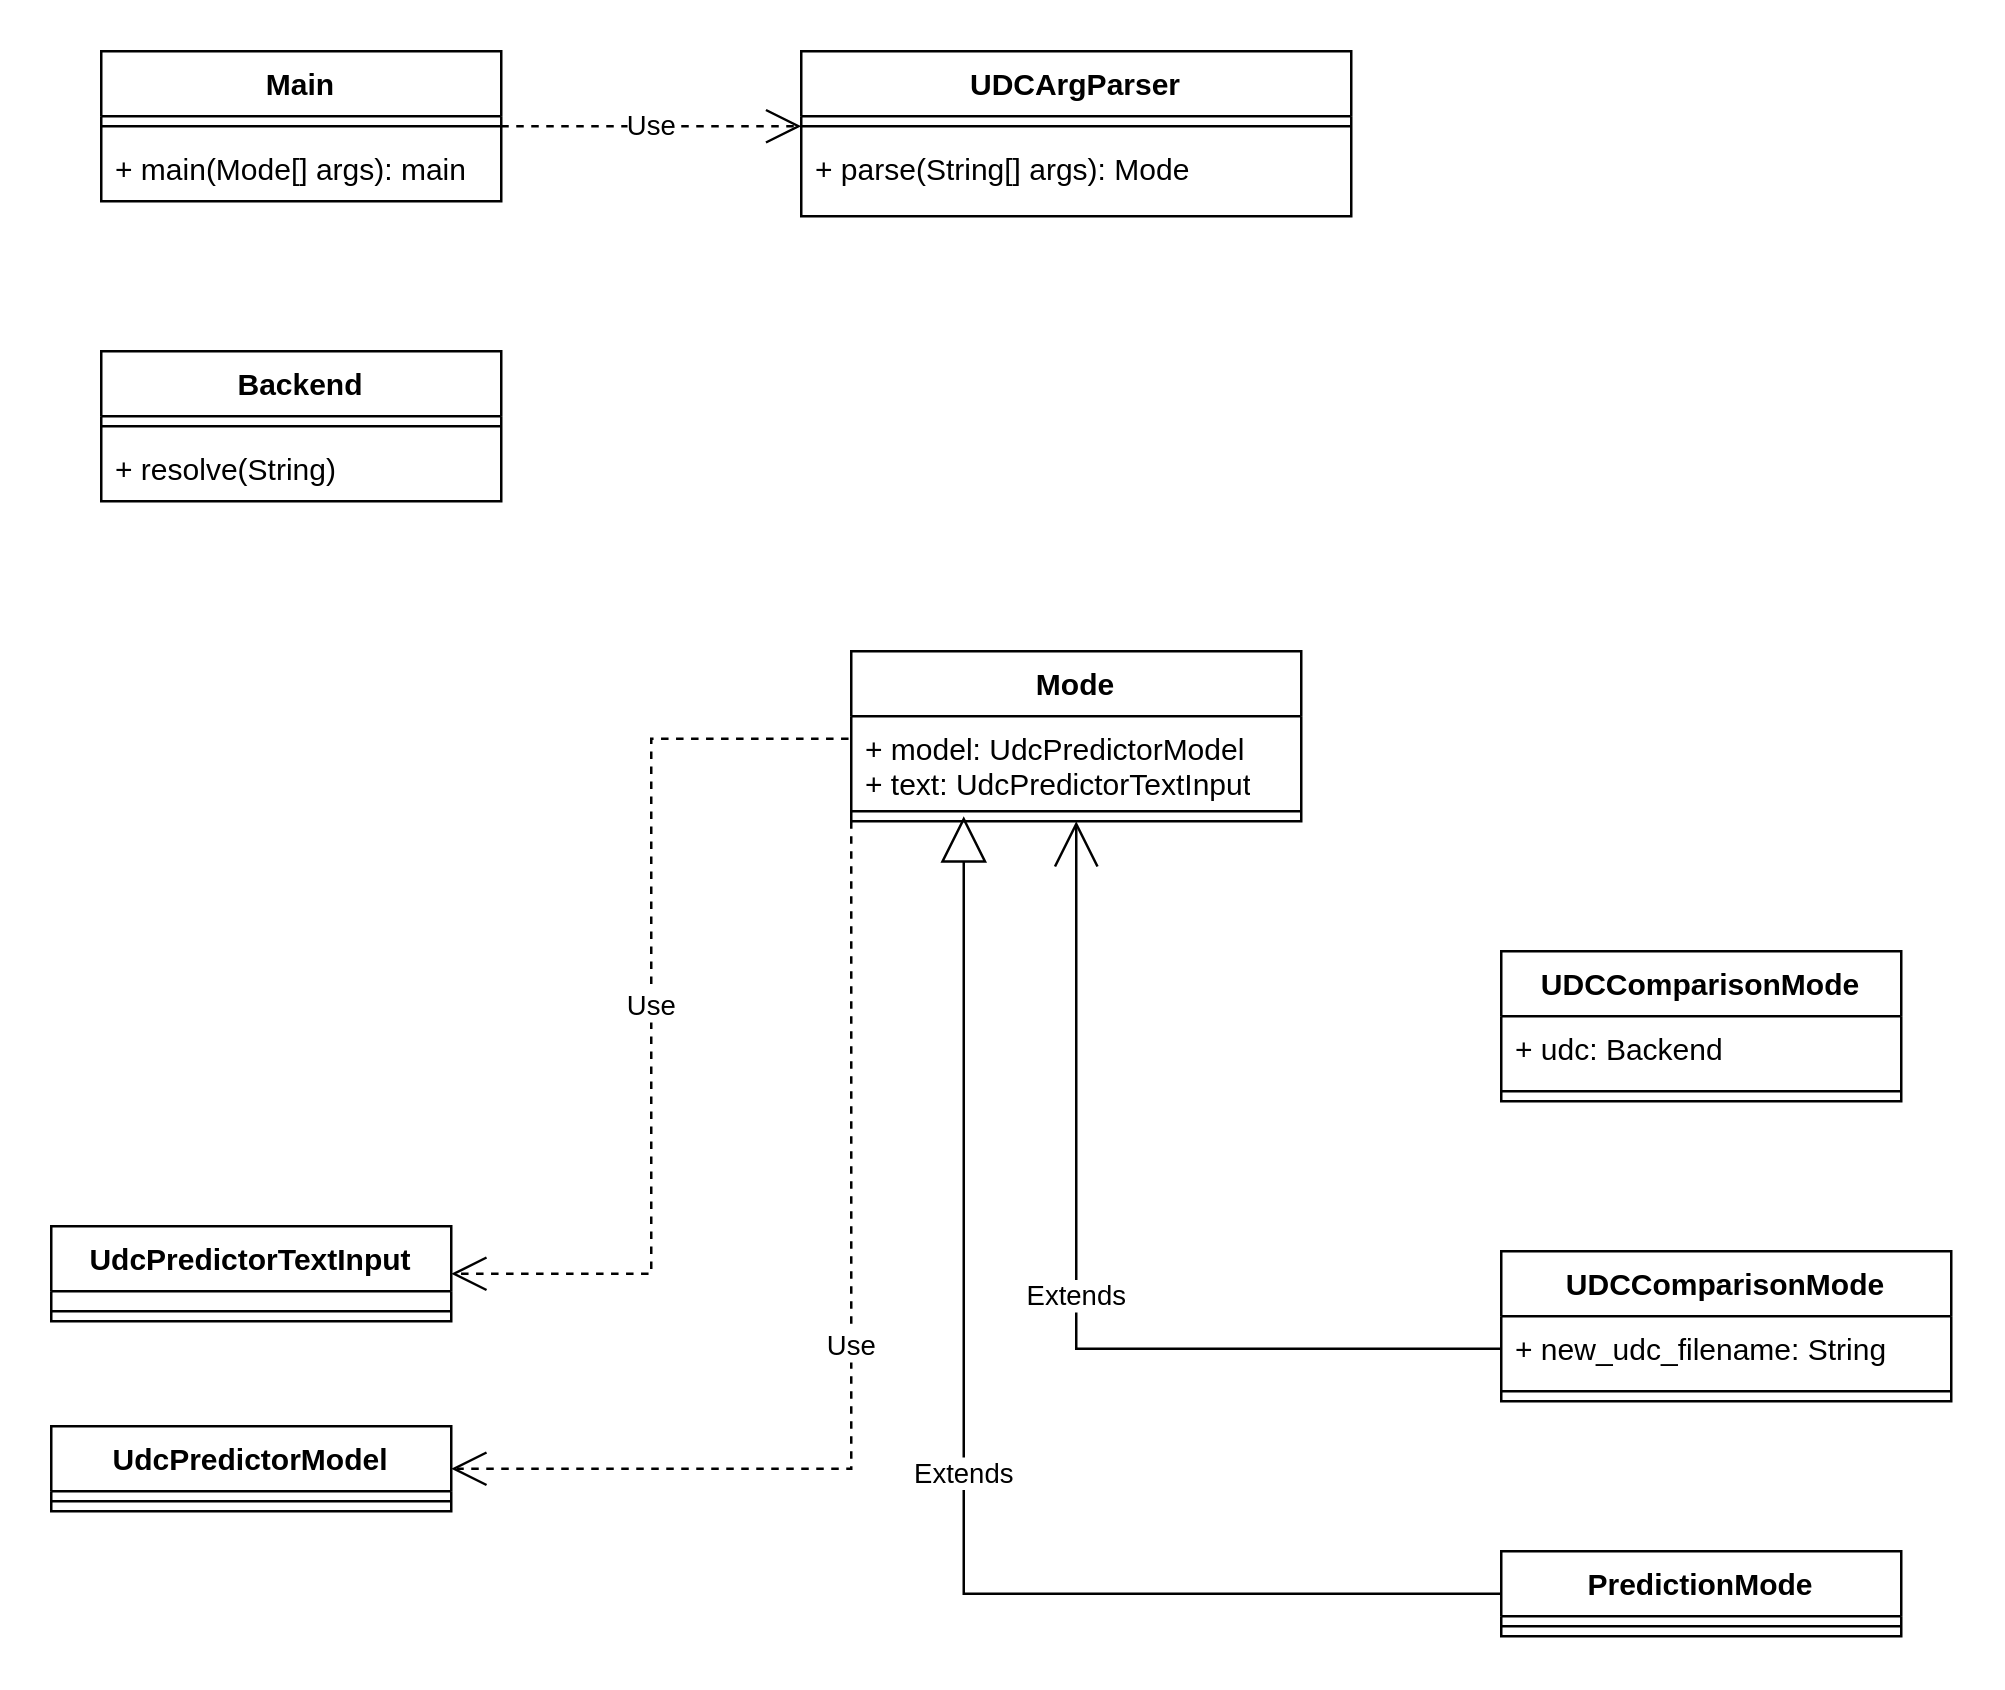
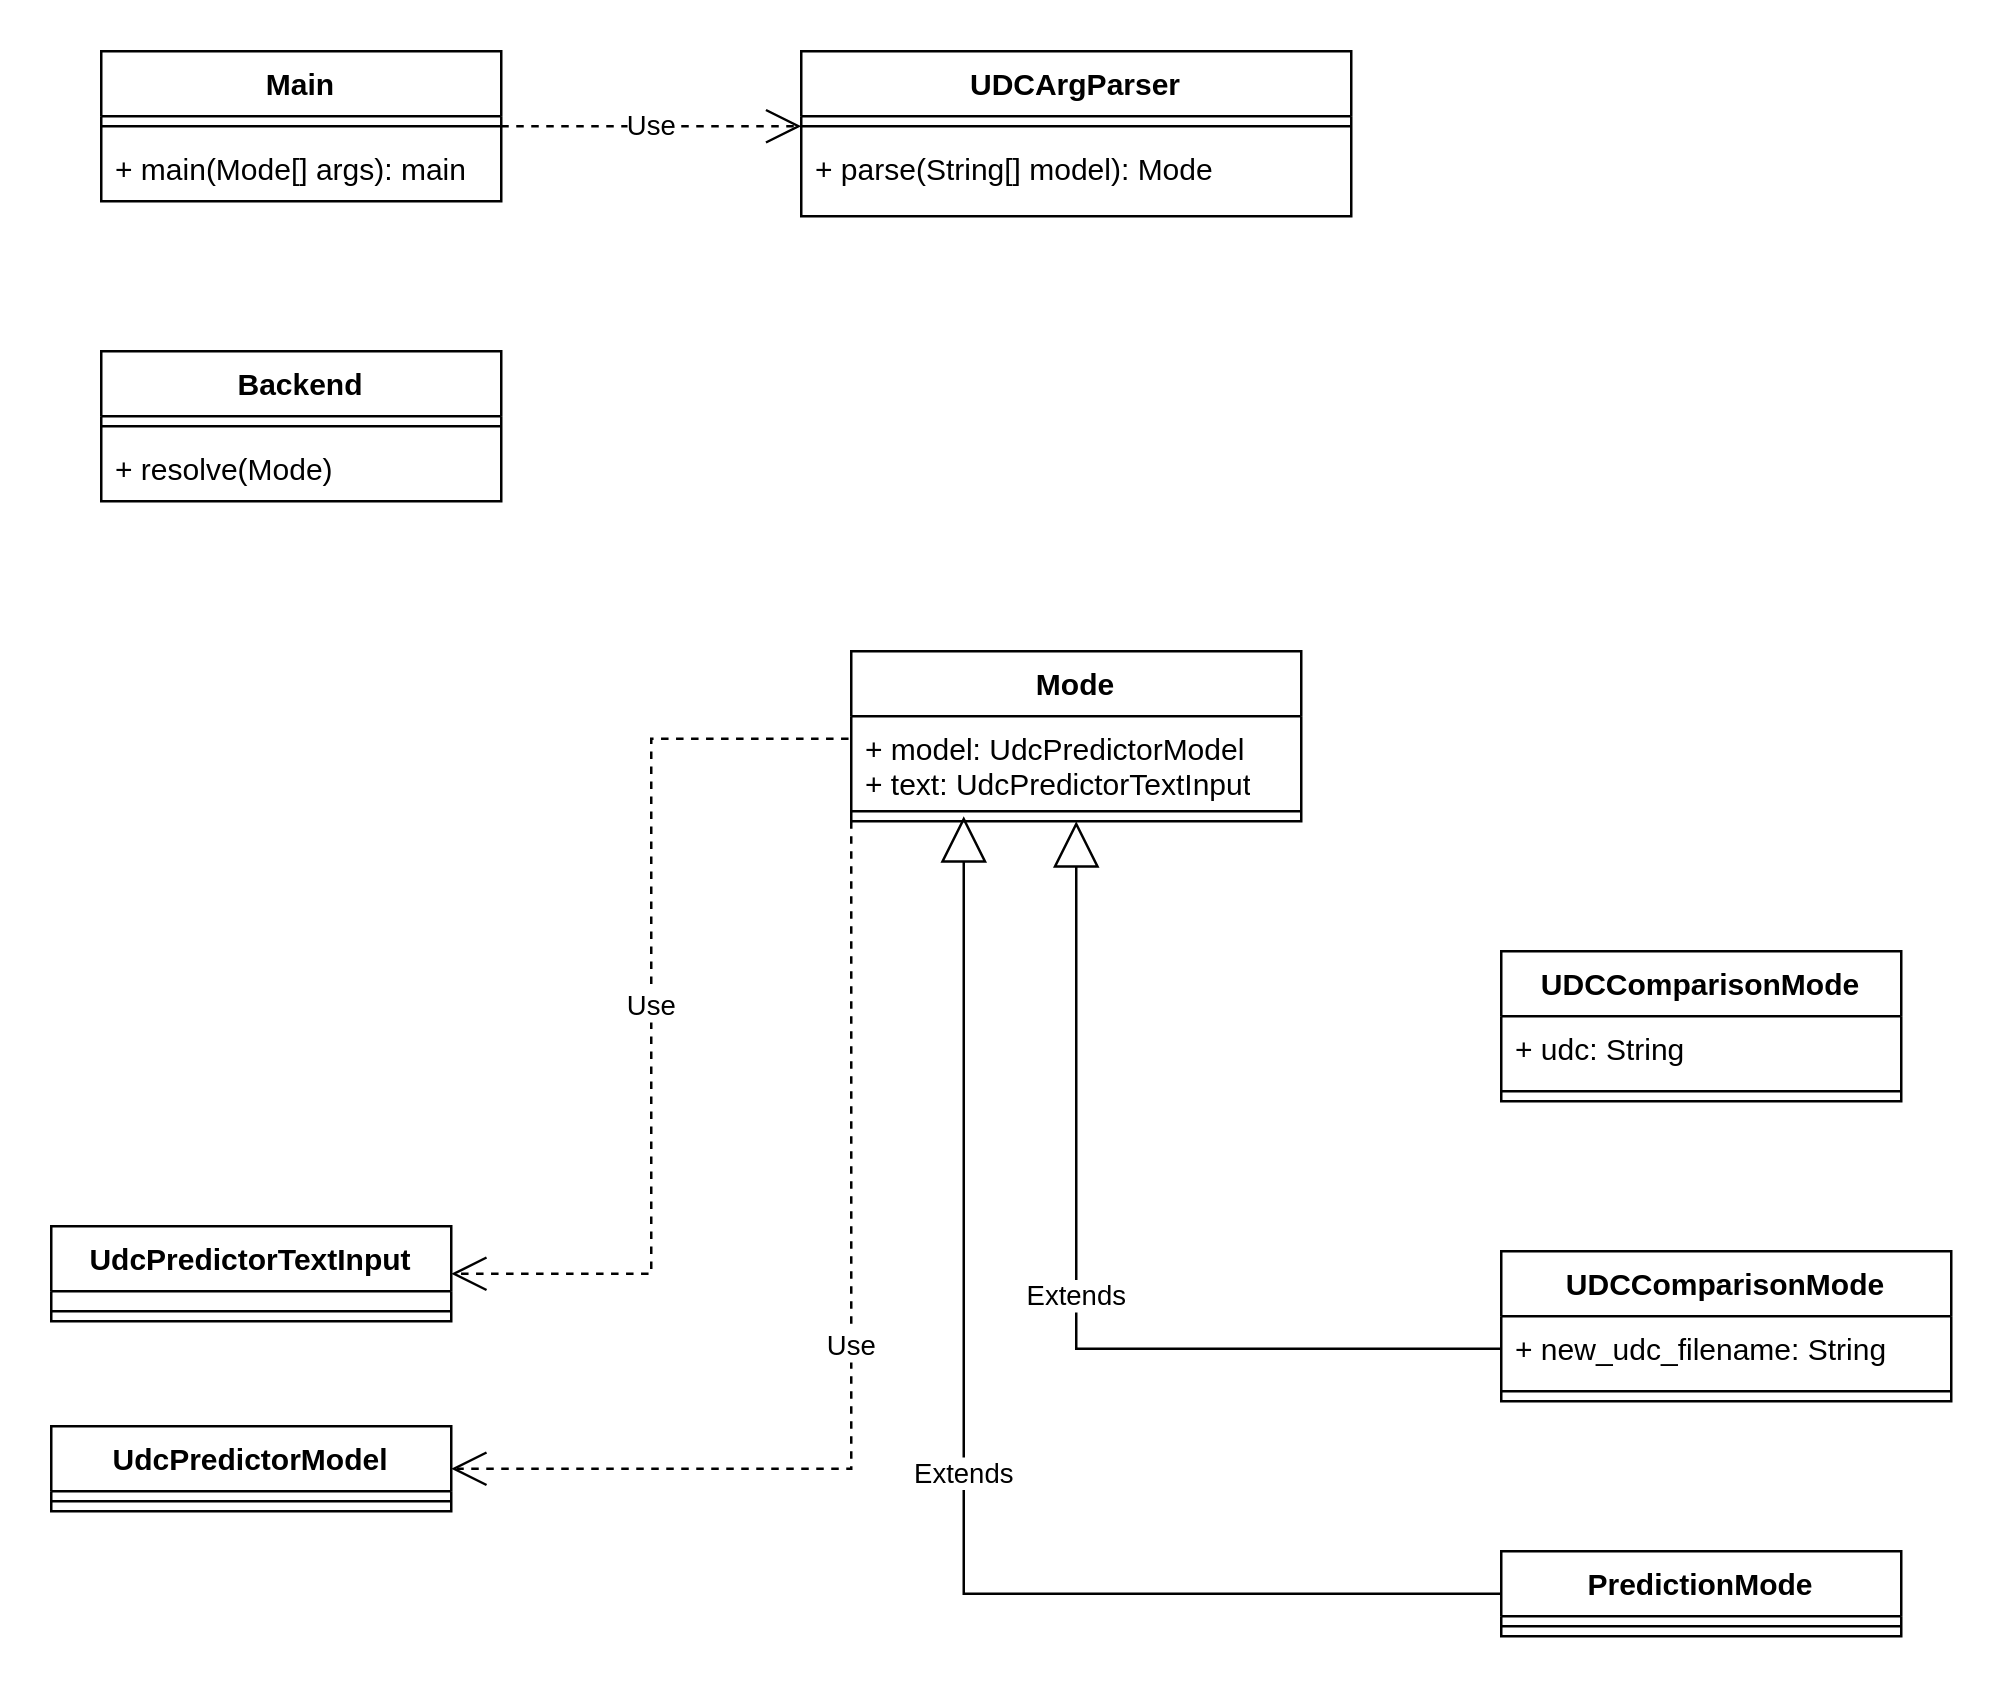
node "+ parse(String[] args): Mode": label "+ parse(String[] args): Mode" -> "+ parse(String[] model): Mode"
node "+ resolve(String)": label "+ resolve(String)" -> "+ resolve(Mode)"
edge "+ new_udc_filename: String" -> "Mode": arrowhead open -> block
node "+ udc: Backend": label "+ udc: Backend" -> "+ udc: String"
